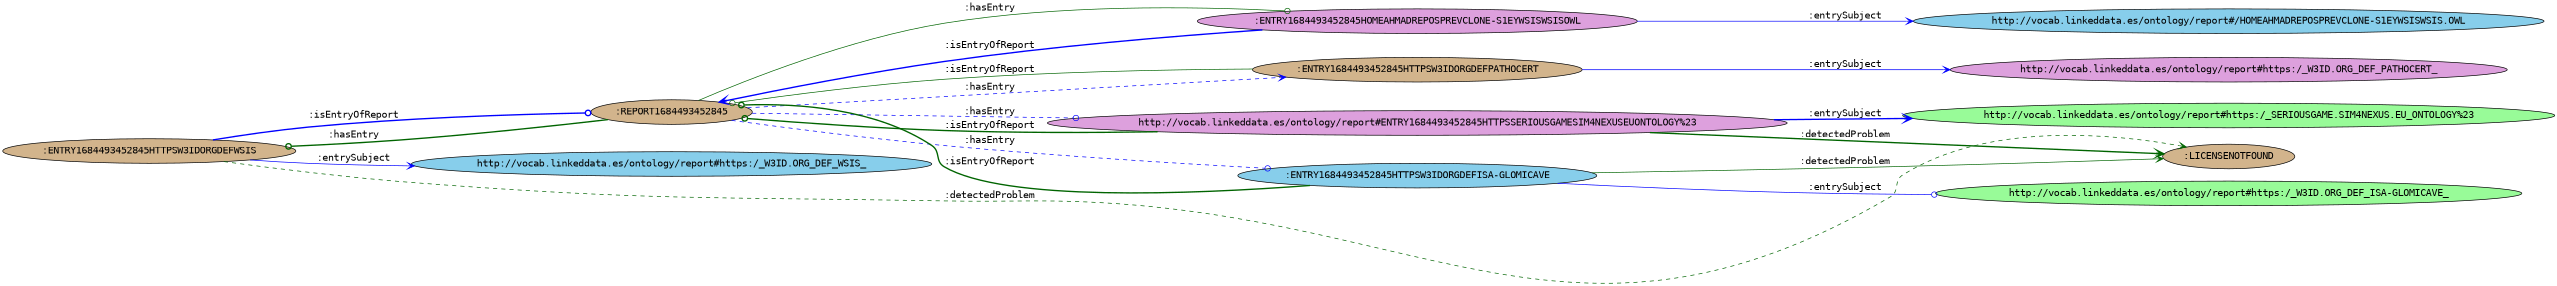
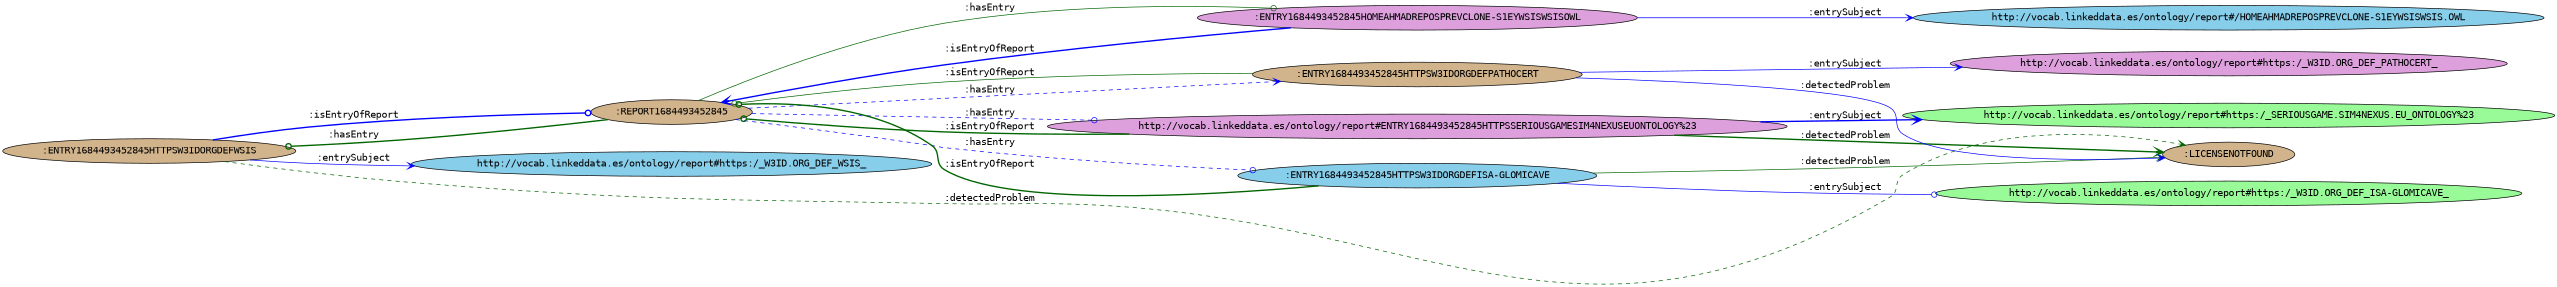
edge ":ENTRY1684493452845HTTPSW3IDORGDEFPATHOCERT" -> ":LICENSENOTFOUND": added, label ":detectedProblem"
